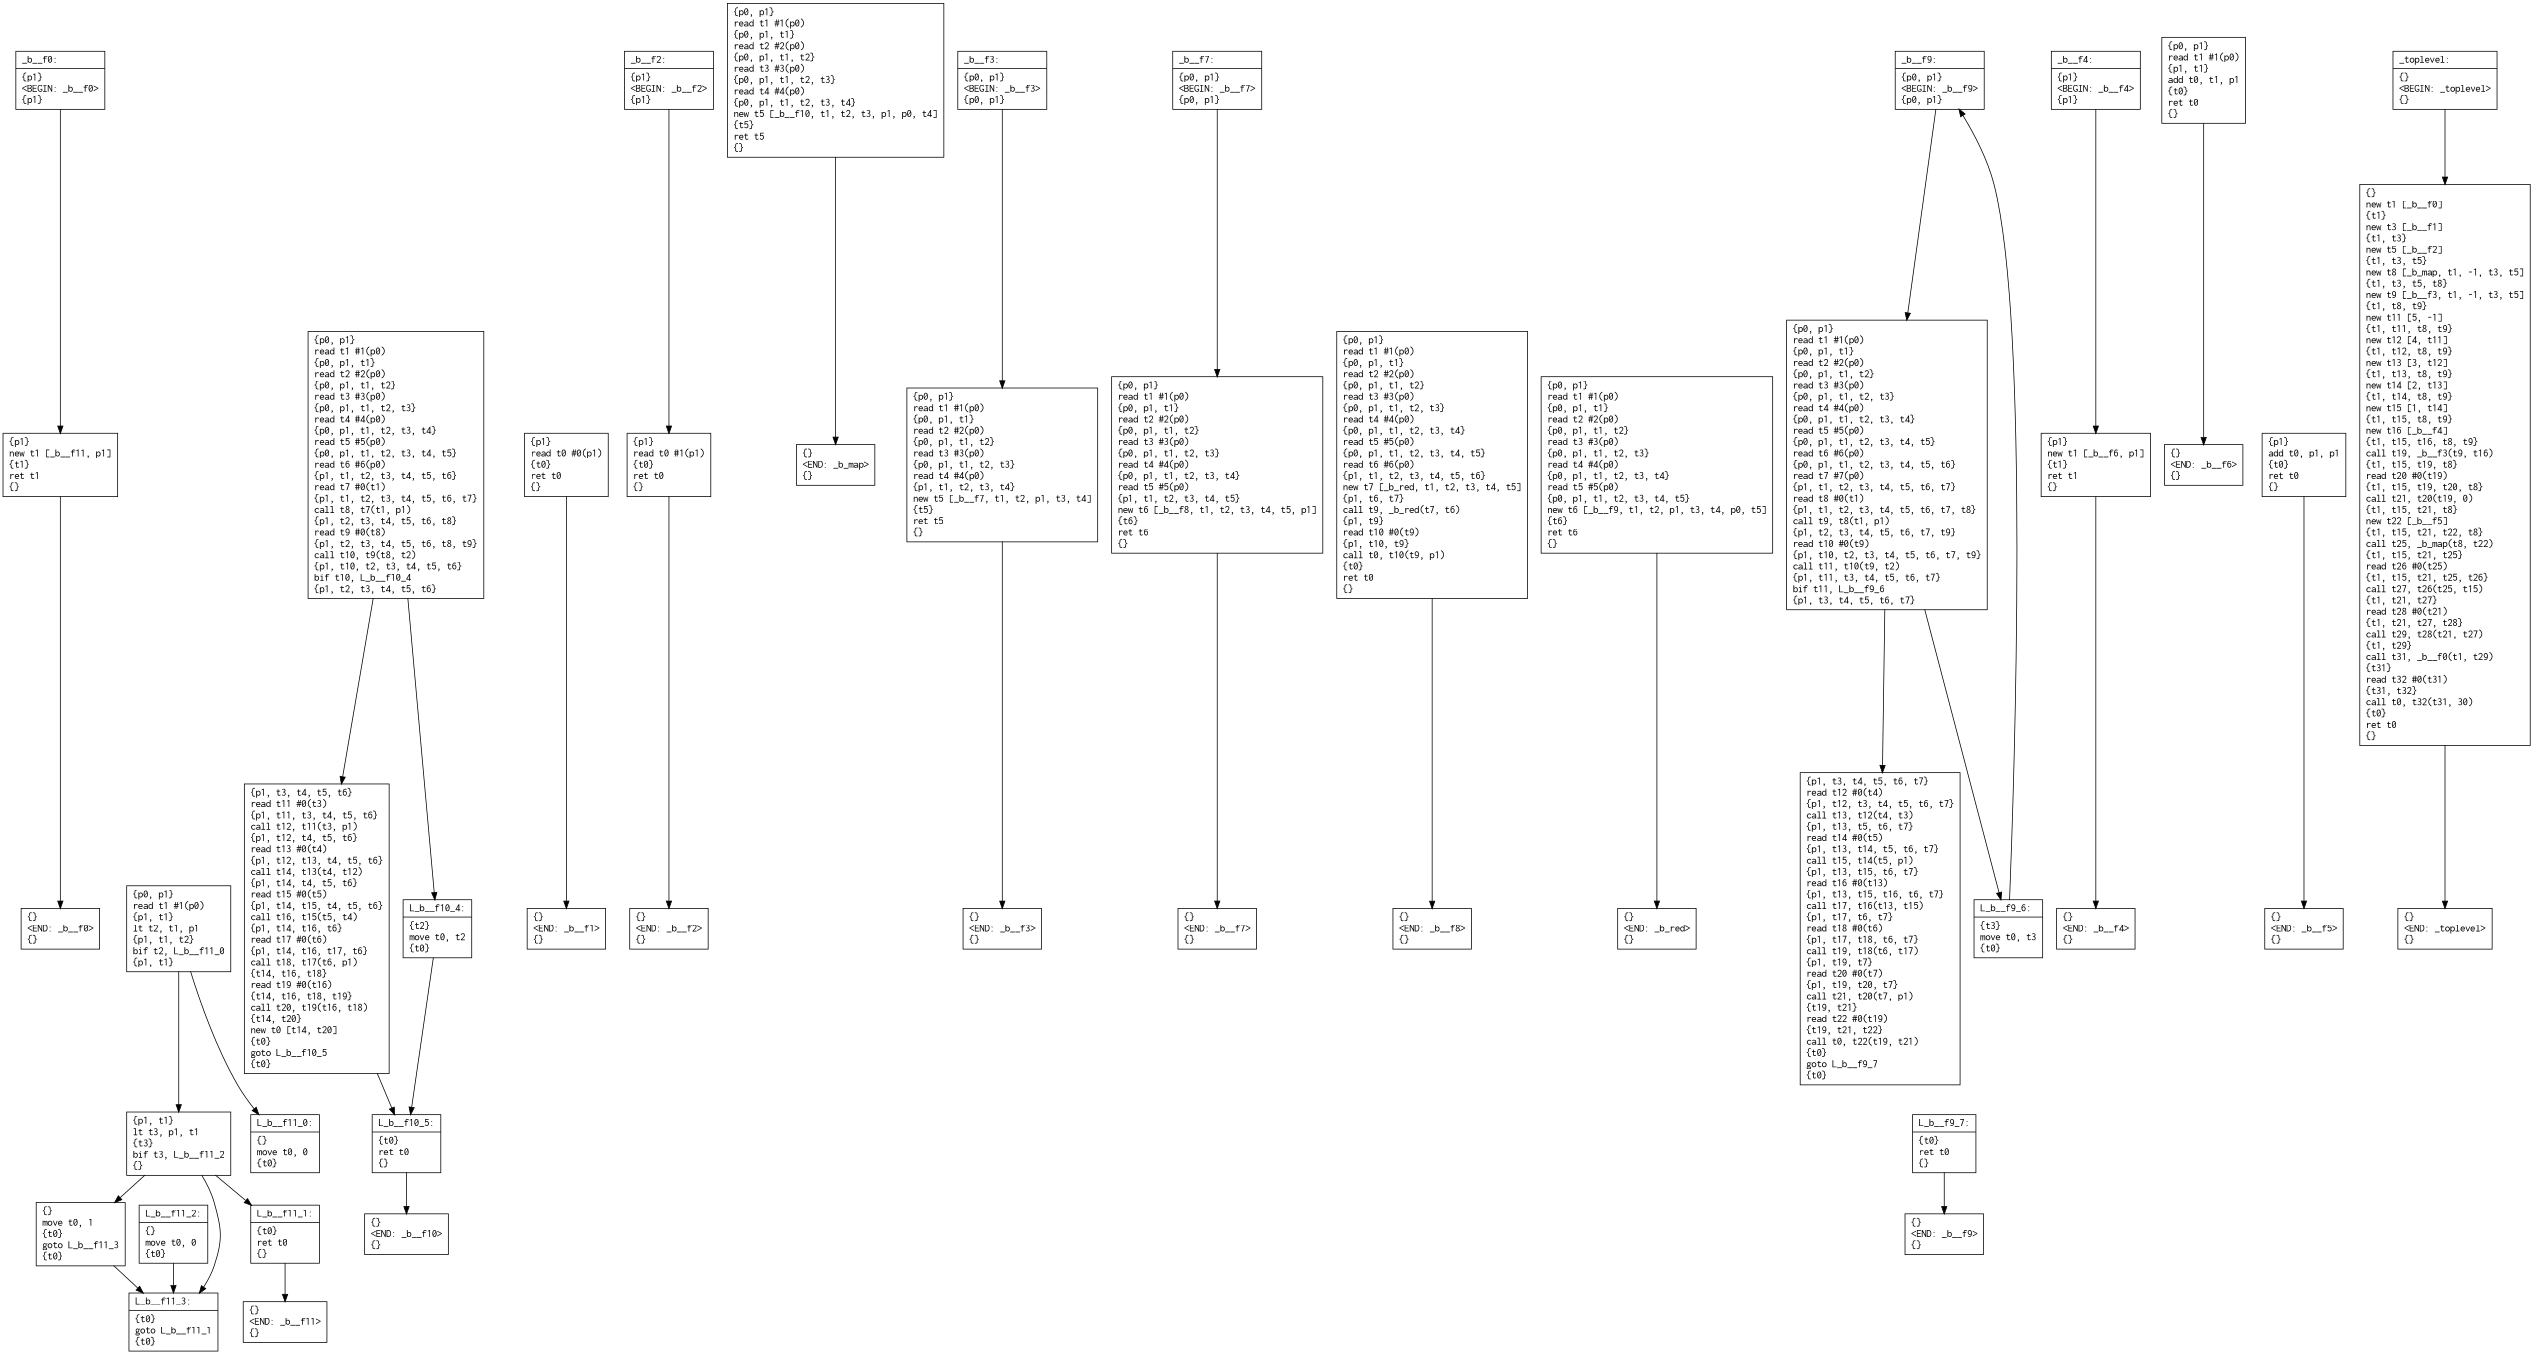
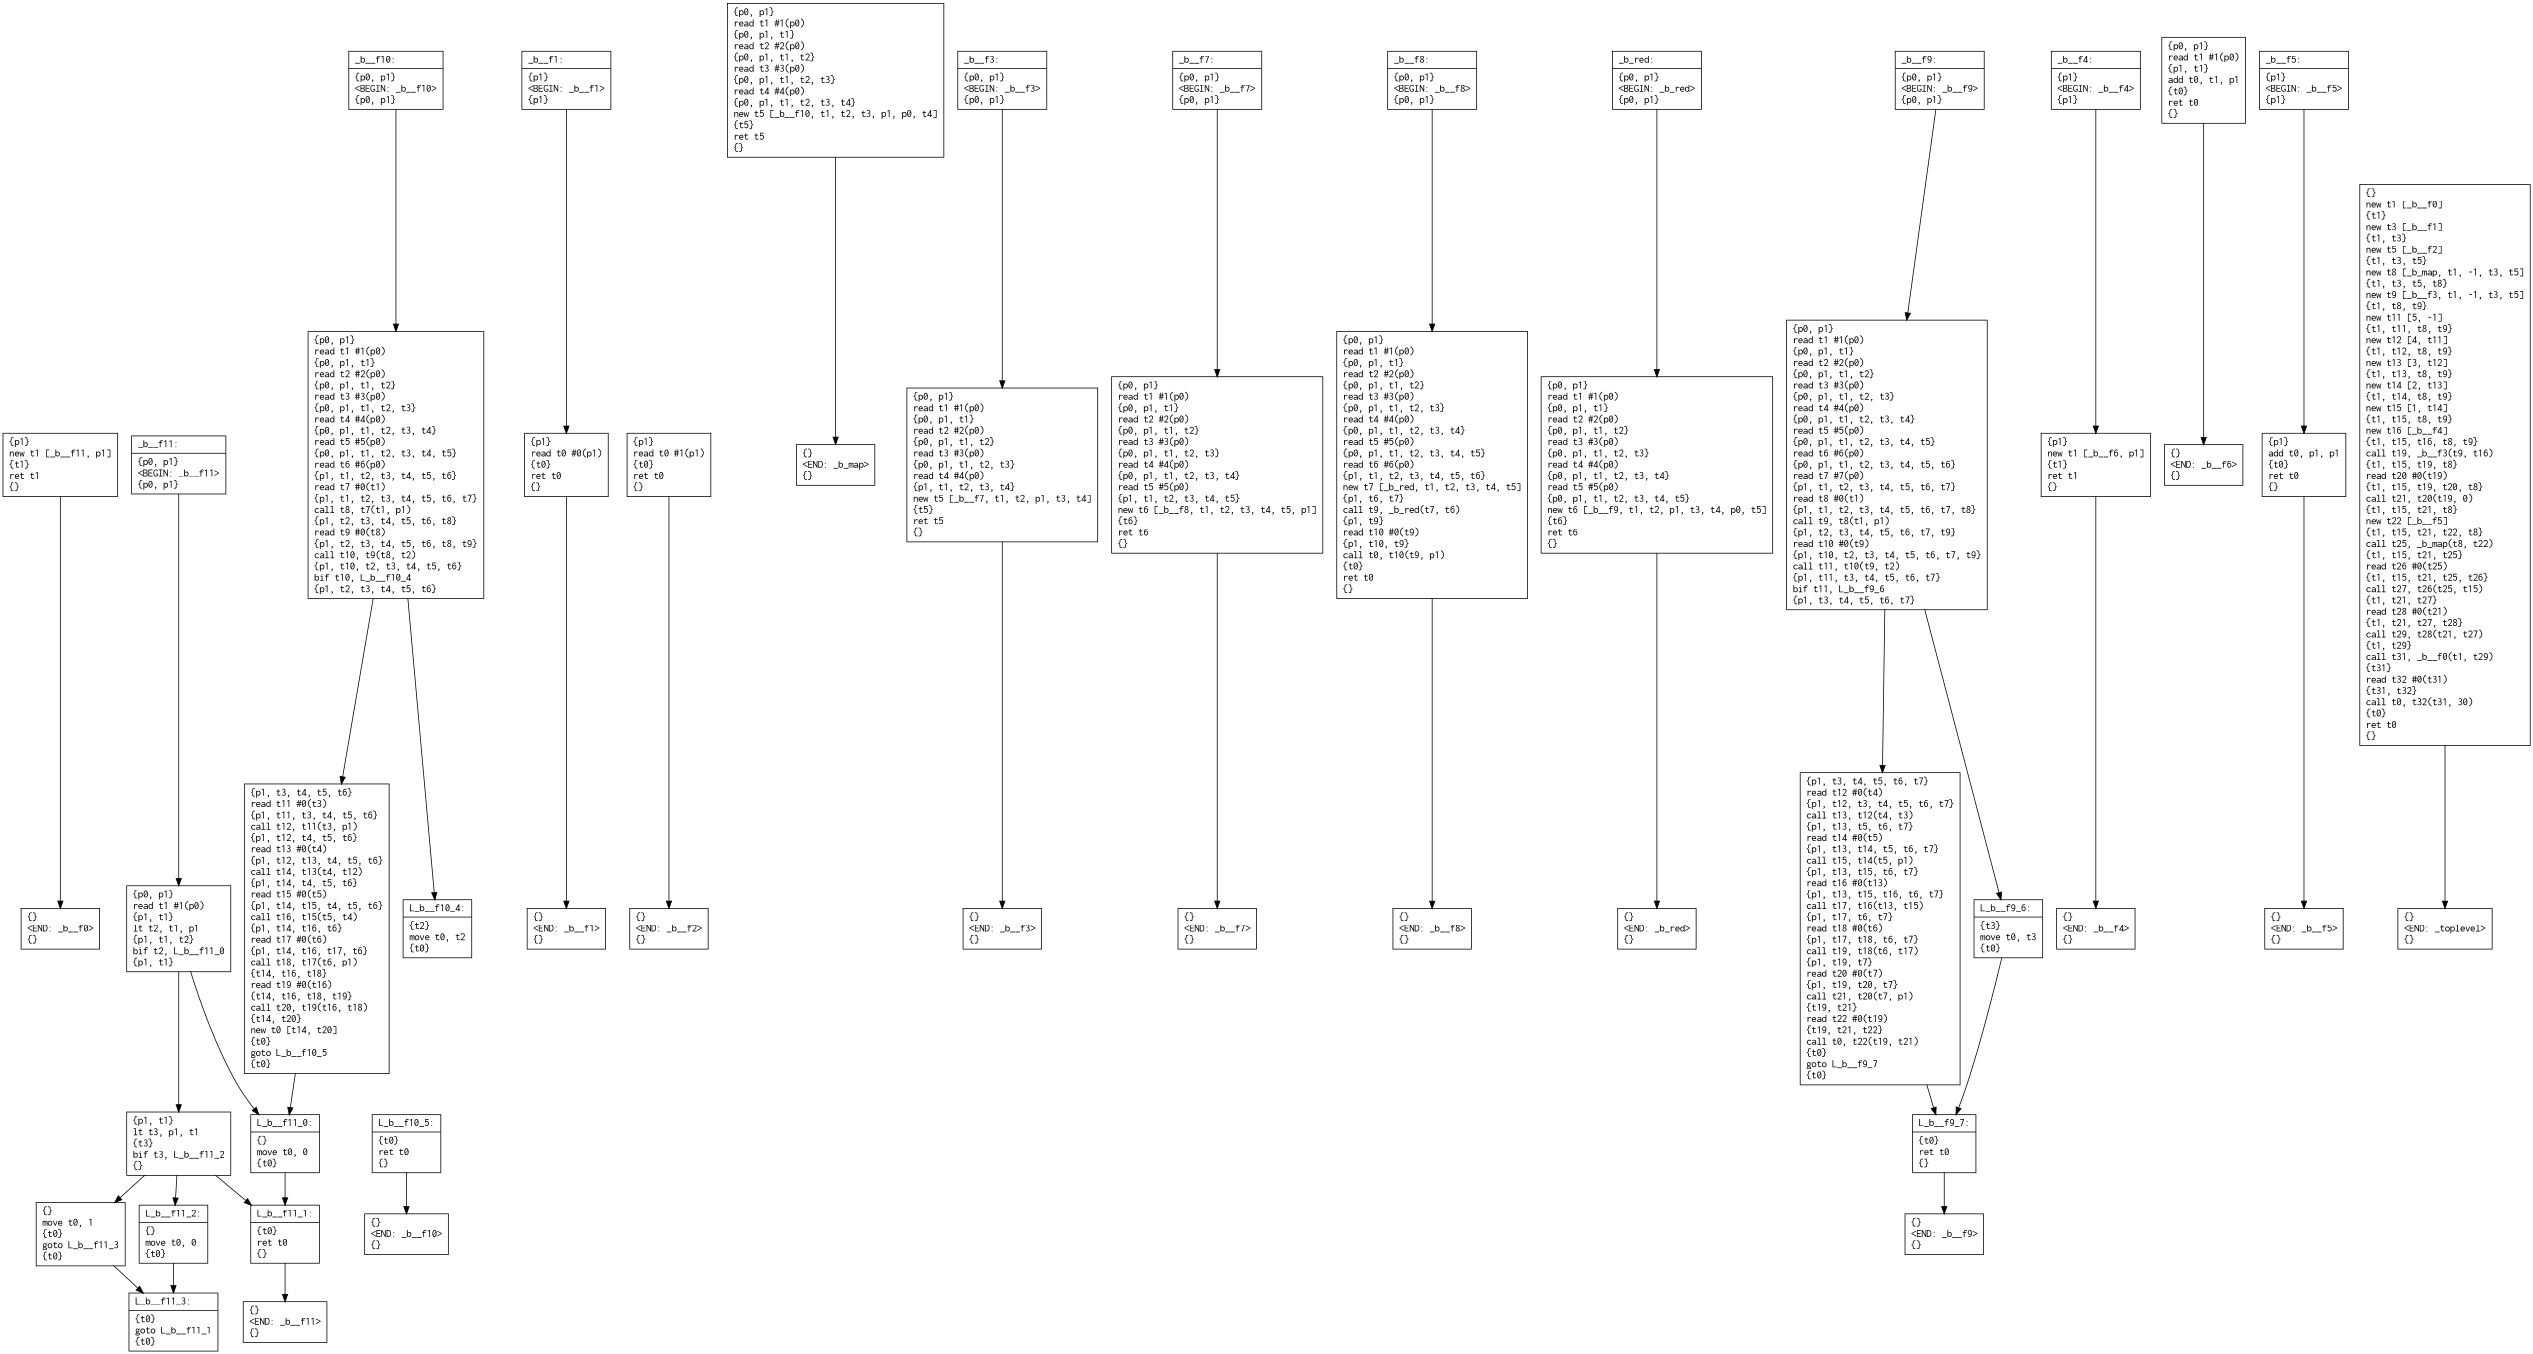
node "_b__f0:": removed
node "_b__f10:": added
node "_b__f1:": added
node "_b__f2:": removed
node "_b__f8:": added
node "_b_red:": added
node "_b__f5:": added
node "_toplevel:": removed
node "_b__f11:": added
edge "L_b__f9_6:" -> "_b__f9:": now "L_b__f9_6:" -> "L_b__f9_7:"
edge "L_b__f10_4:" -> "L_b__f10_5:": removed
edge "{p1, t3, t4, t5, t6}" -> "L_b__f10_5:": now "{p1, t3, t4, t5, t6}" -> "L_b__f11_0:"
edge "{p1, t3, t4, t5, t6, t7}" -> "L_b__f9_7:": added
edge "L_b__f11_0:" -> "L_b__f11_1:": added
edge "{p1, t1}" -> "L_b__f11_3:": now "{p1, t1}" -> "L_b__f11_2:"
